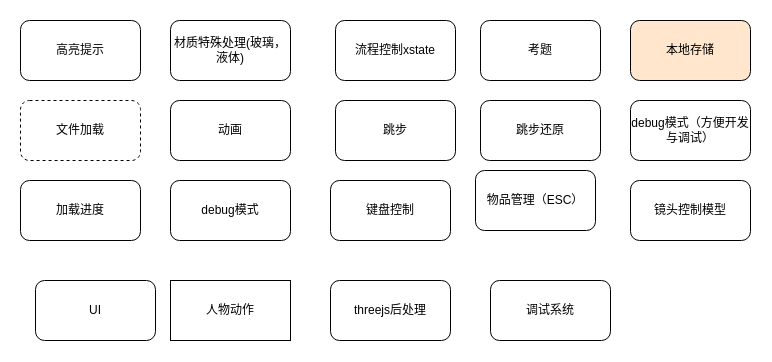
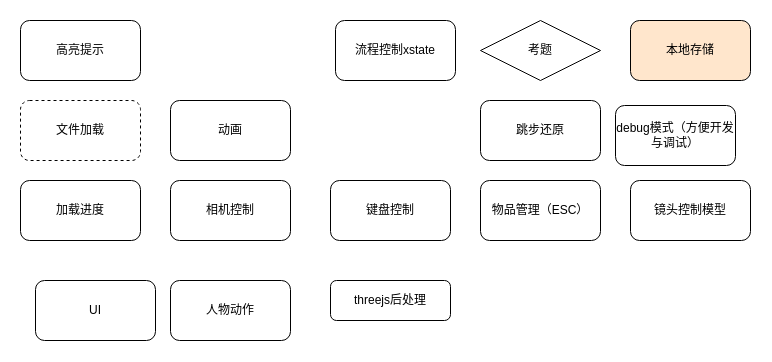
node "材质特殊处理(玻璃，液体)": removed
node "考题": shape rounded rectangle -> diamond
node "跳步": removed
node "debug模式（方便开发与调试）": moved (691, 131) -> (676, 136)
node "物品管理（ESC）": moved (536, 201) -> (541, 211)
node "debug模式": label "debug模式" -> "相机控制"
node "人物动作": shape rectangle -> rounded rectangle
node "threejs后处理": size 120x60 -> 120x40
node "调试系统": removed
